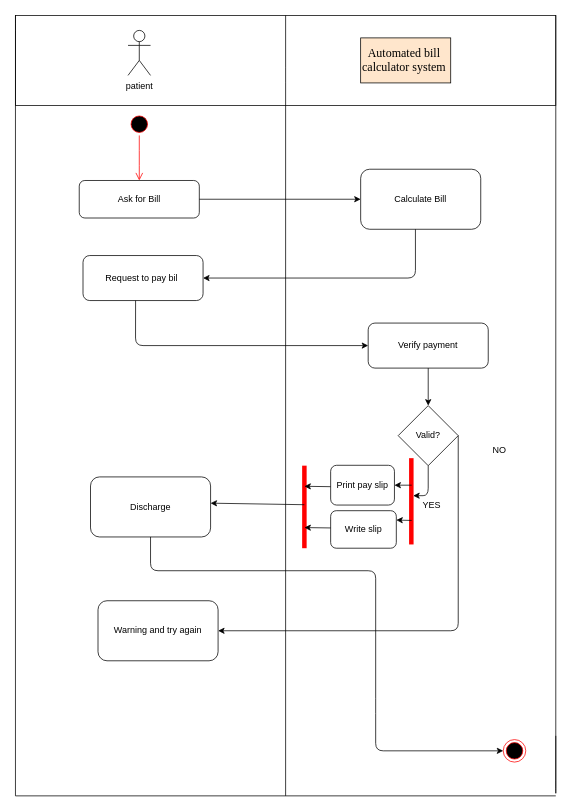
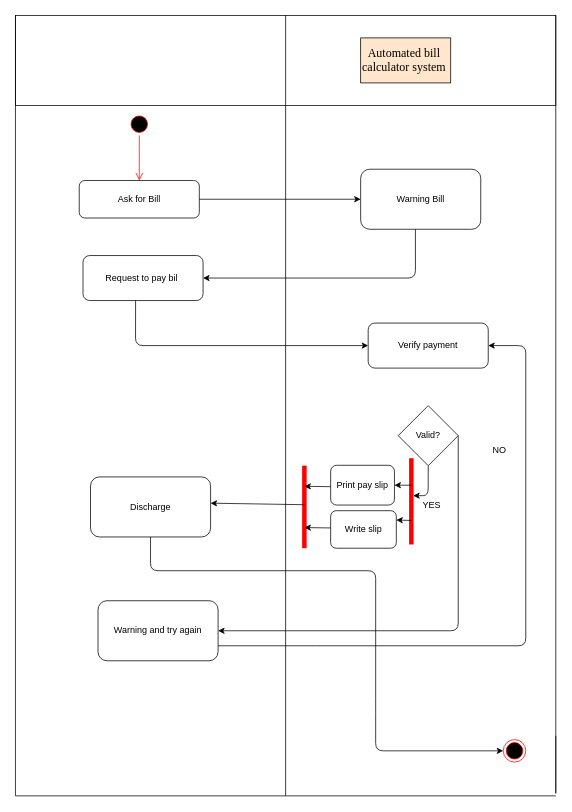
node "patient": removed
node "Calculate Bill": label "Calculate Bill" -> "Warning Bill"
edge "Verify payment" -> "Valid?": removed
edge "Warning and try again" -> "Verify payment": added
